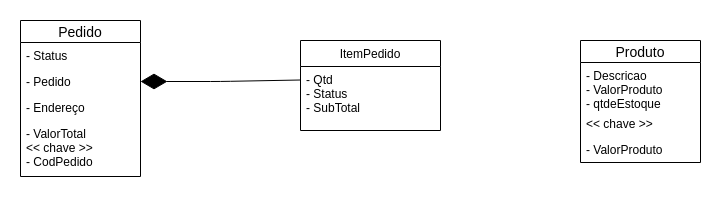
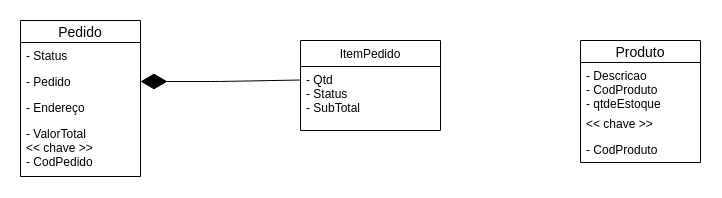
node "- Descricao - ValorProduto - qtdeEstoque": label "- Descricao - ValorProduto - qtdeEstoque" -> "- Descricao - CodProduto - qtdeEstoque"
node "- ValorProduto": label "- ValorProduto" -> "- CodProduto"
